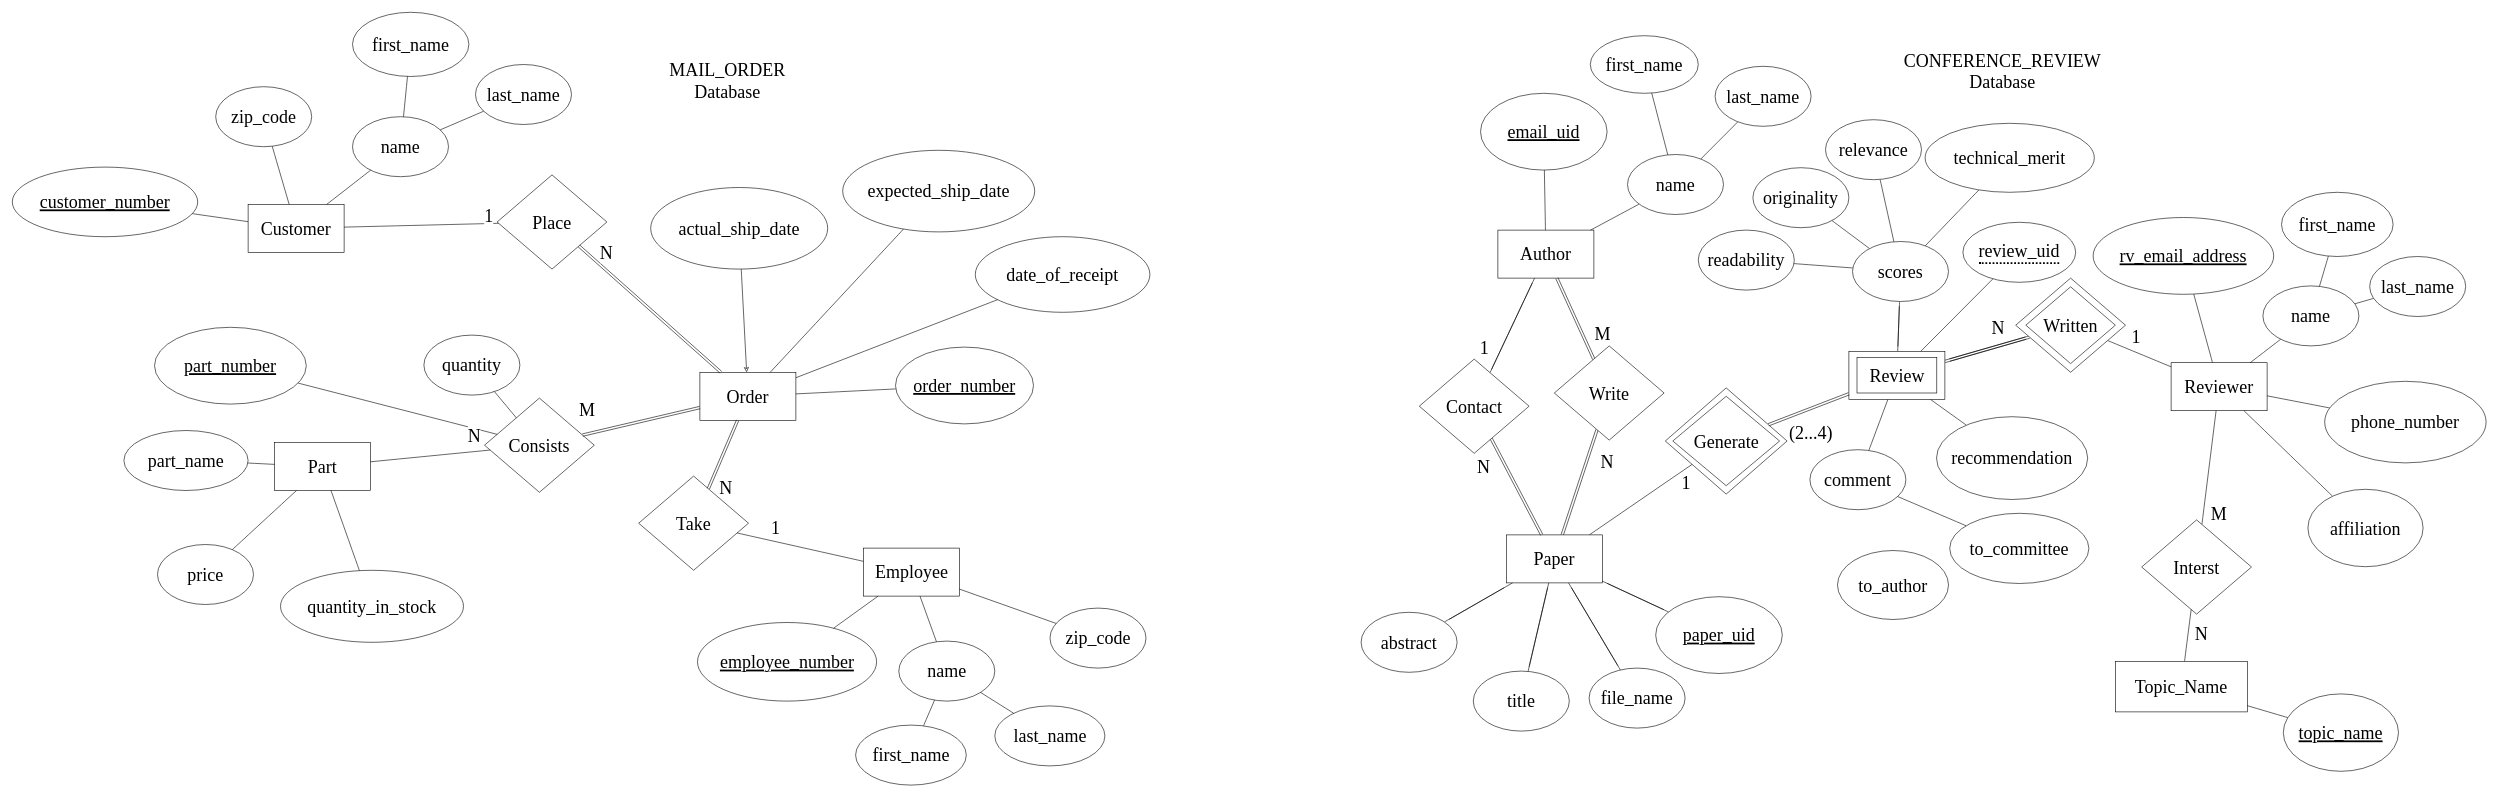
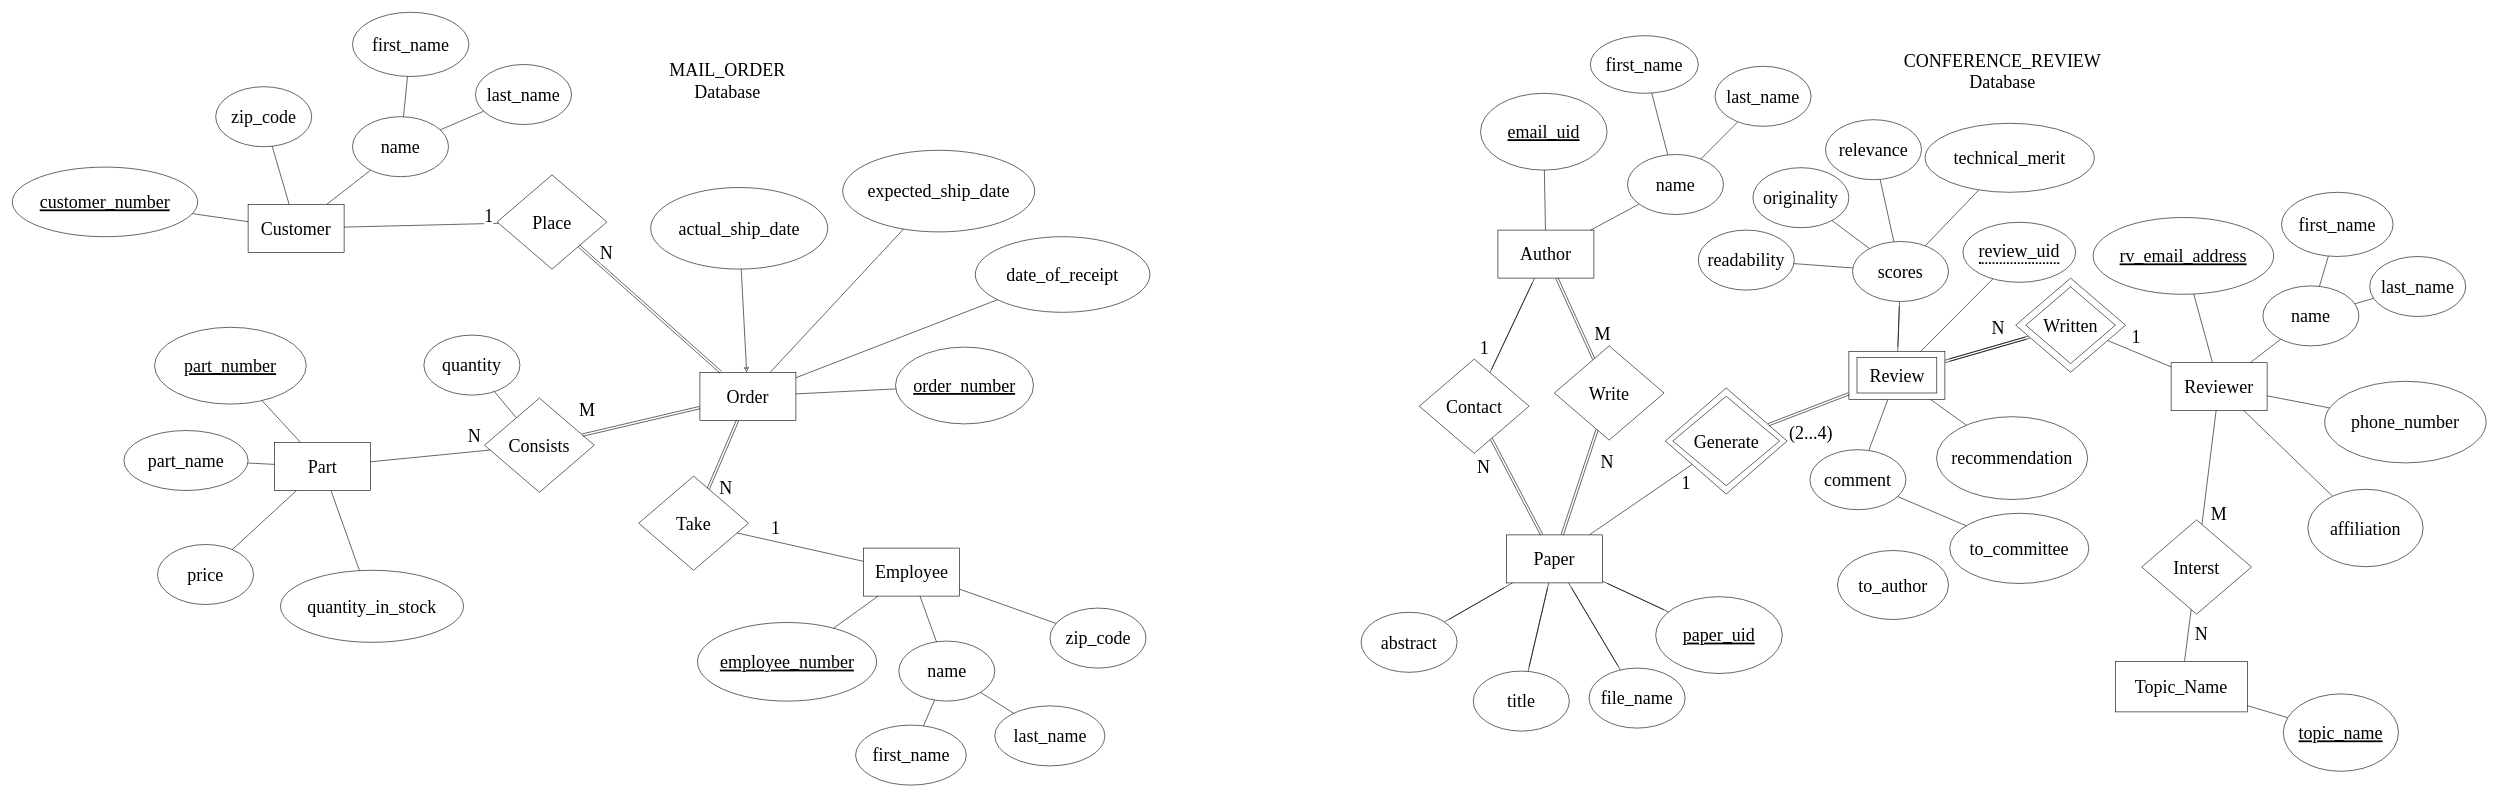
edge "part_number" -- "Consists": now "part_number" -- "Part"
